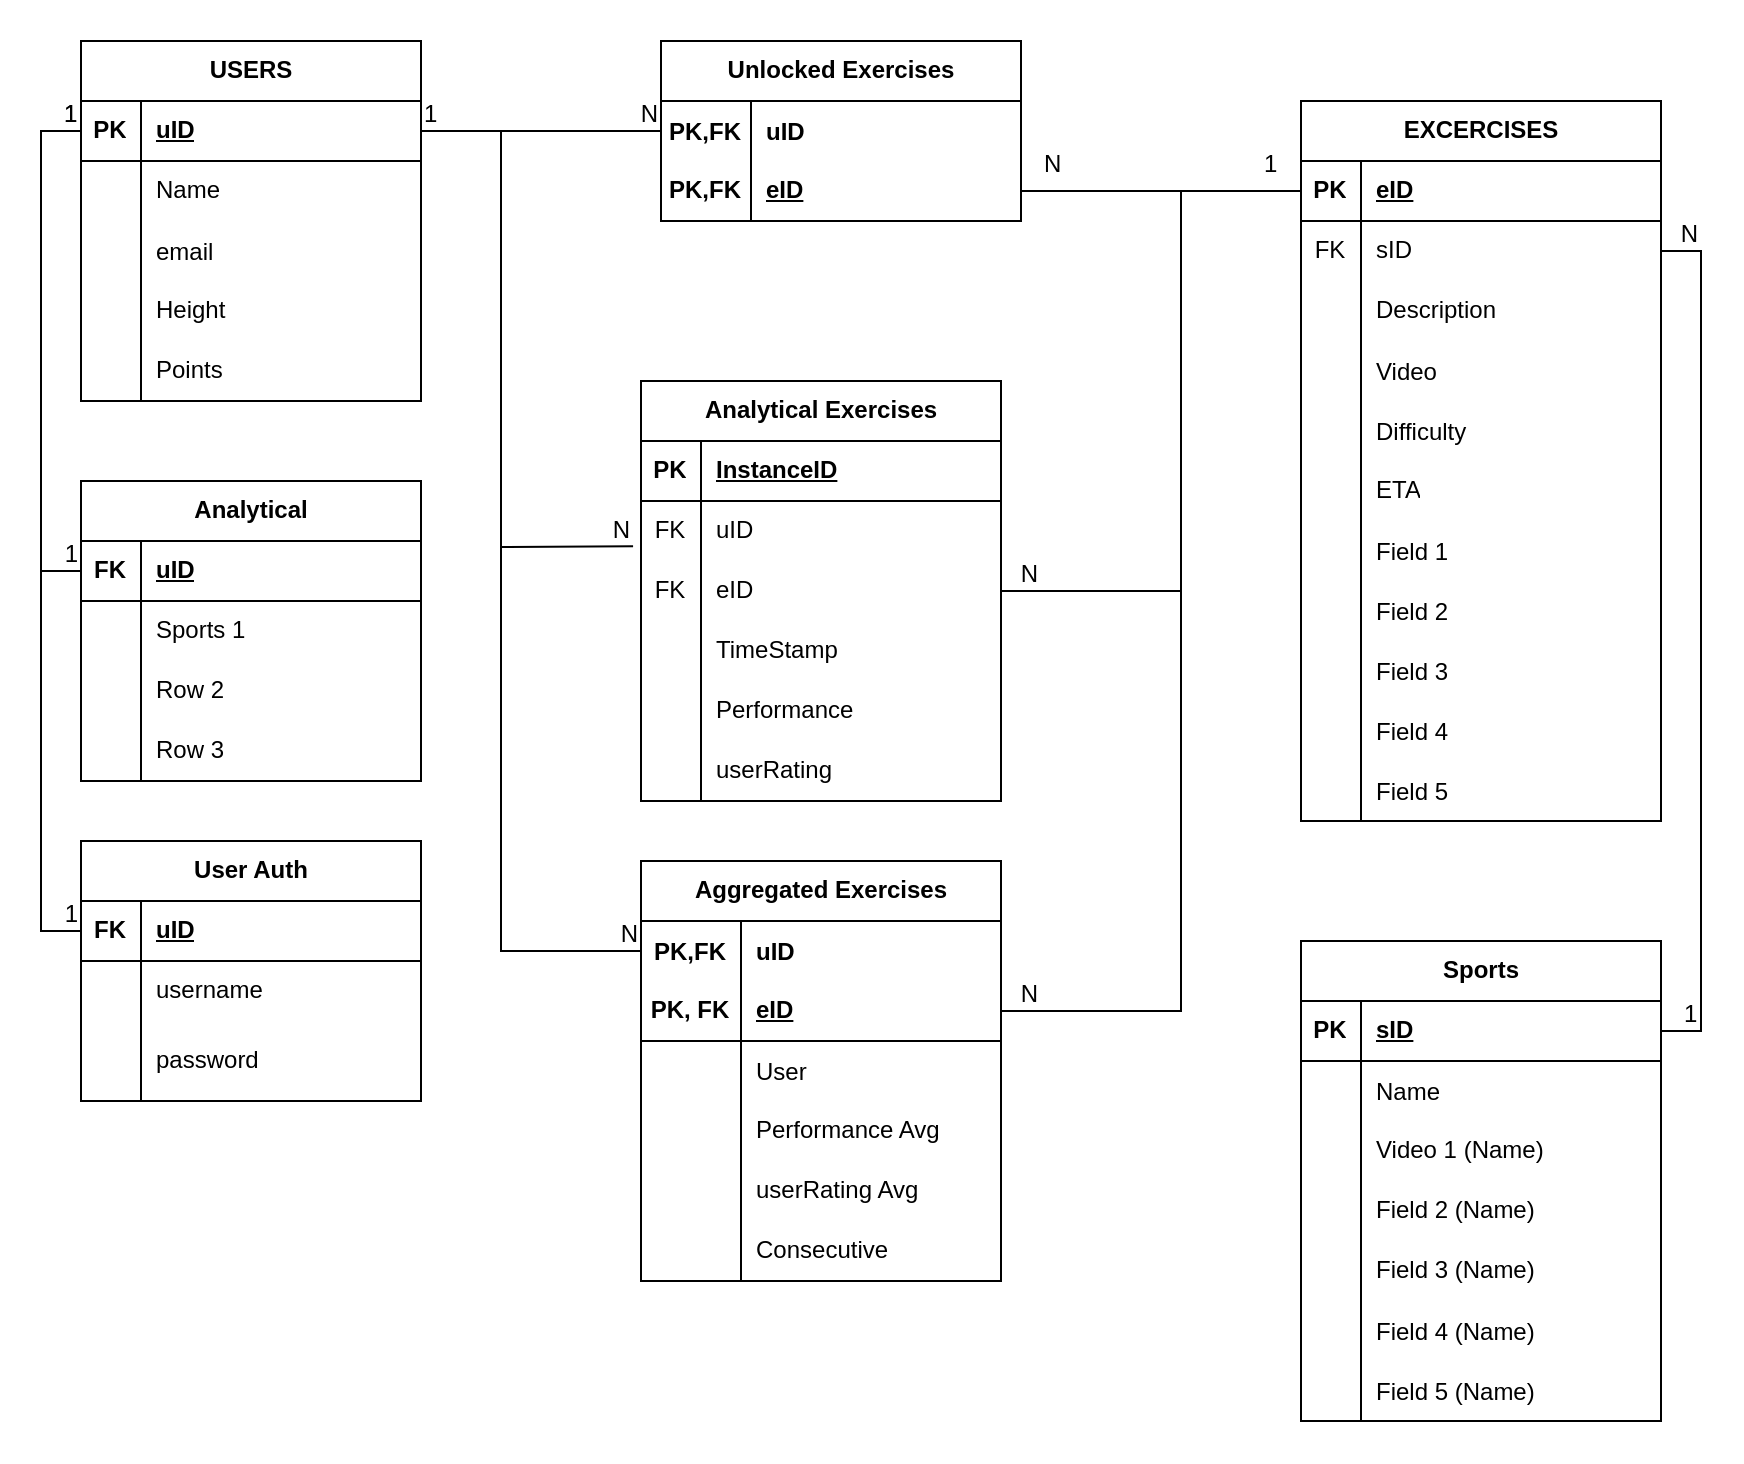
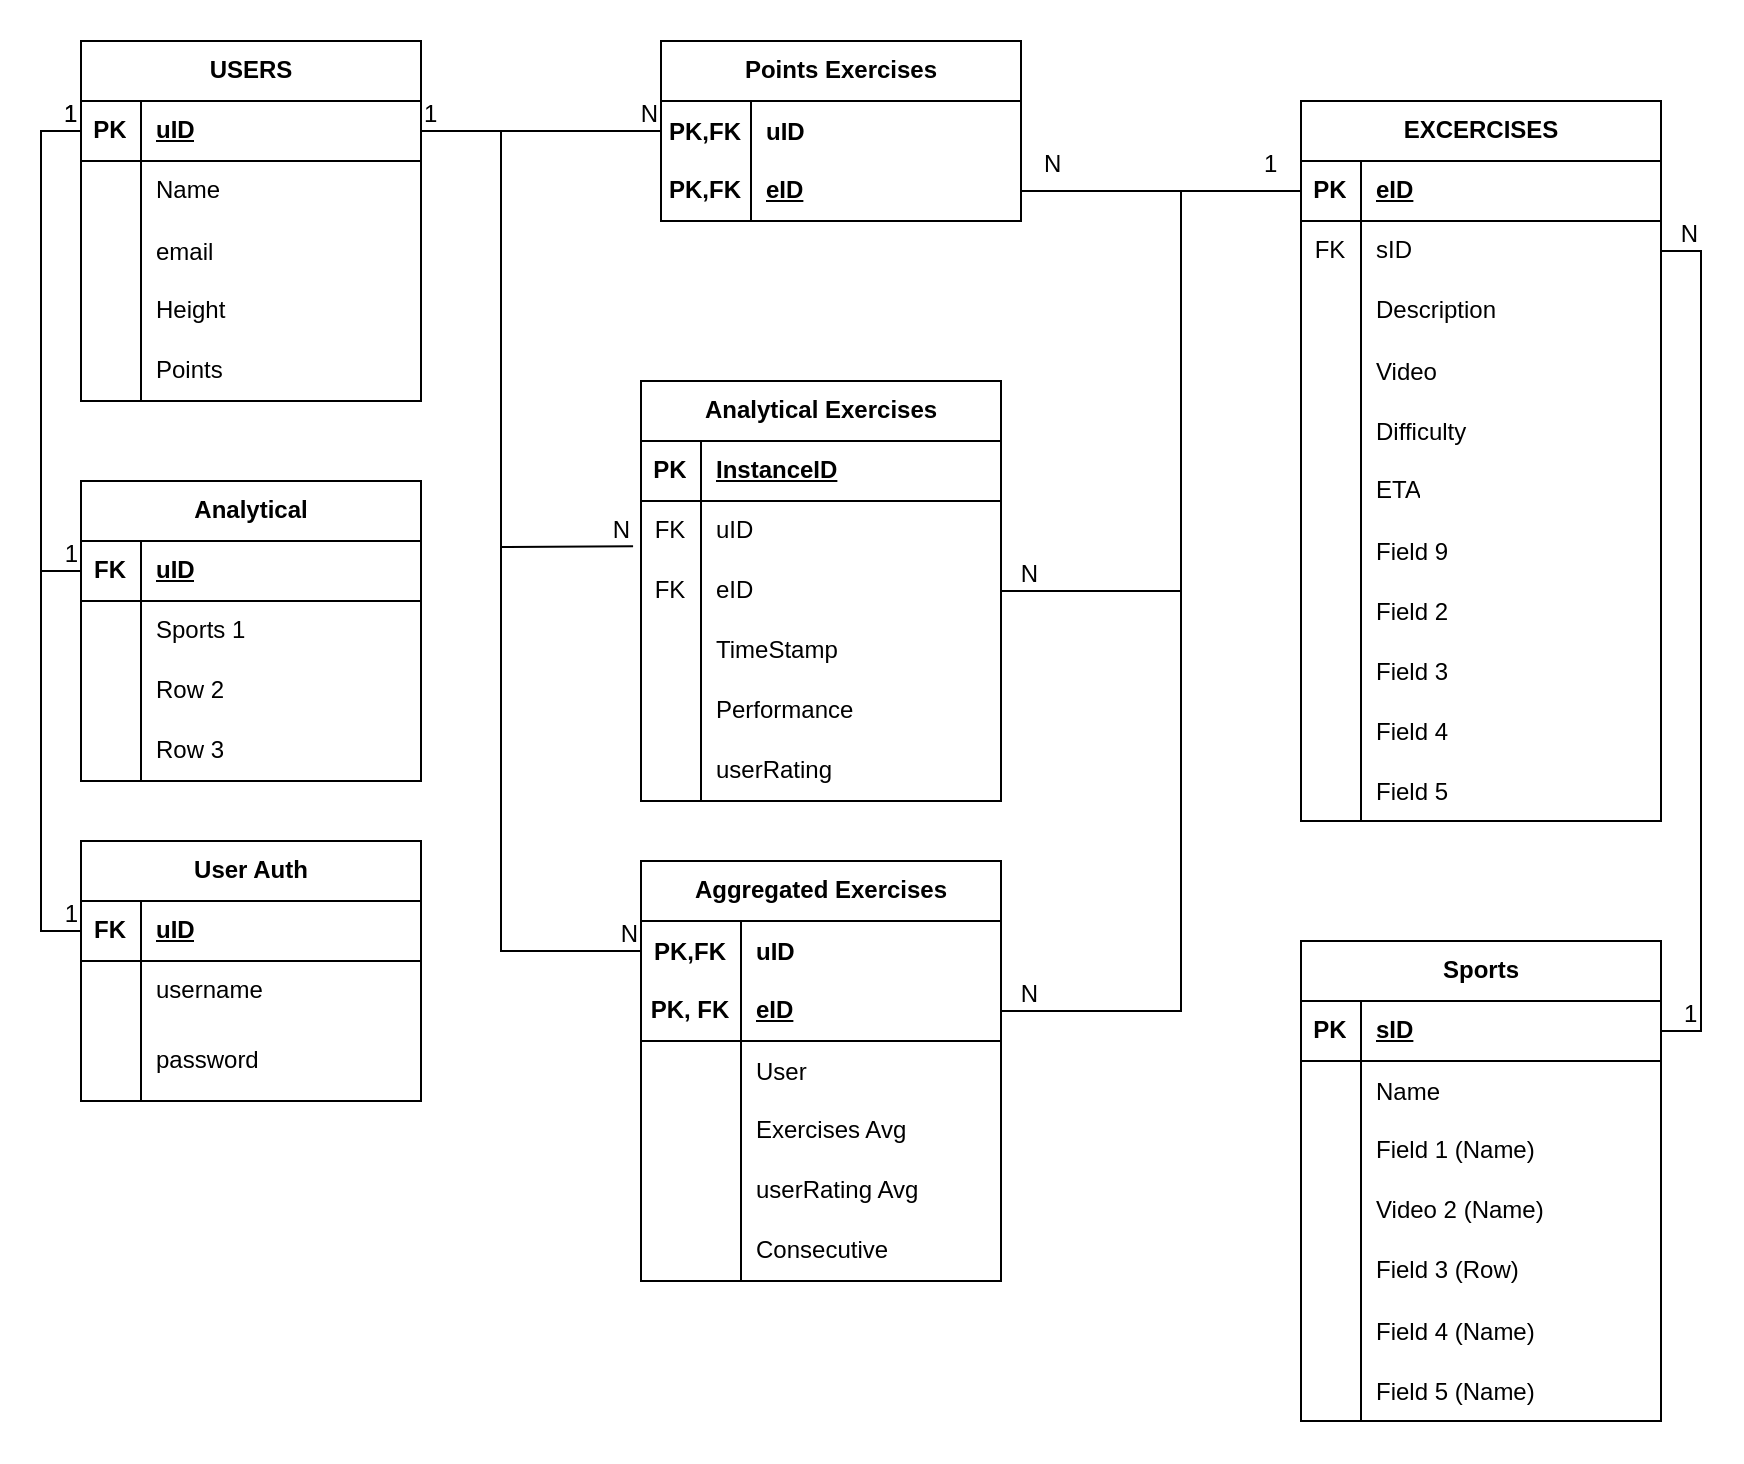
node "Unlocked Exercises": label "Unlocked Exercises" -> "Points Exercises"
node "Field 1": label "Field 1" -> "Field 9"
node "Performance Avg": label "Performance Avg" -> "Exercises Avg"
node "Video 1 (Name)": label "Video 1 (Name)" -> "Field 1 (Name)"
node "Field 2 (Name)": label "Field 2 (Name)" -> "Video 2 (Name)"
node "Field 3 (Name)": label "Field 3 (Name)" -> "Field 3 (Row)"
